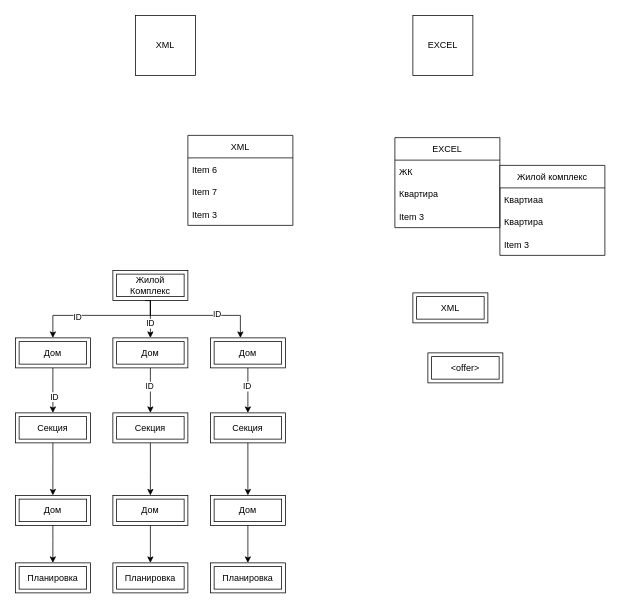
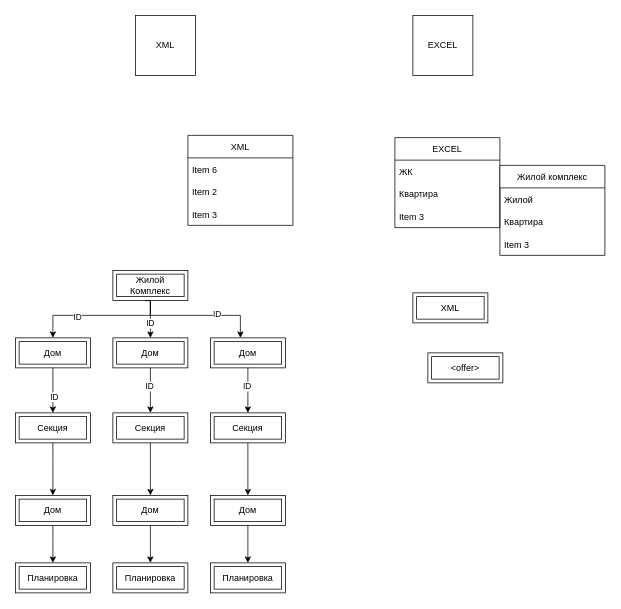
node "Item 7": label "Item 7" -> "Item 2"
node "Квартиаа": label "Квартиаа" -> "Жилой"
